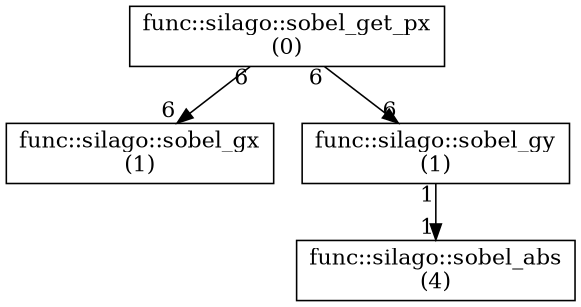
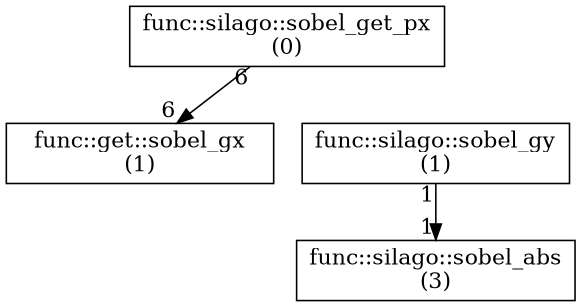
edge "func::silago::sobel_get_px (0)" -> "func::silago::sobel_gy (1)": removed
node "func::silago::sobel_gx (1)": label "func::silago::sobel_gx (1)" -> "func::get::sobel_gx (1)"
node "func::silago::sobel_abs (4)": label "func::silago::sobel_abs (4)" -> "func::silago::sobel_abs (3)"
